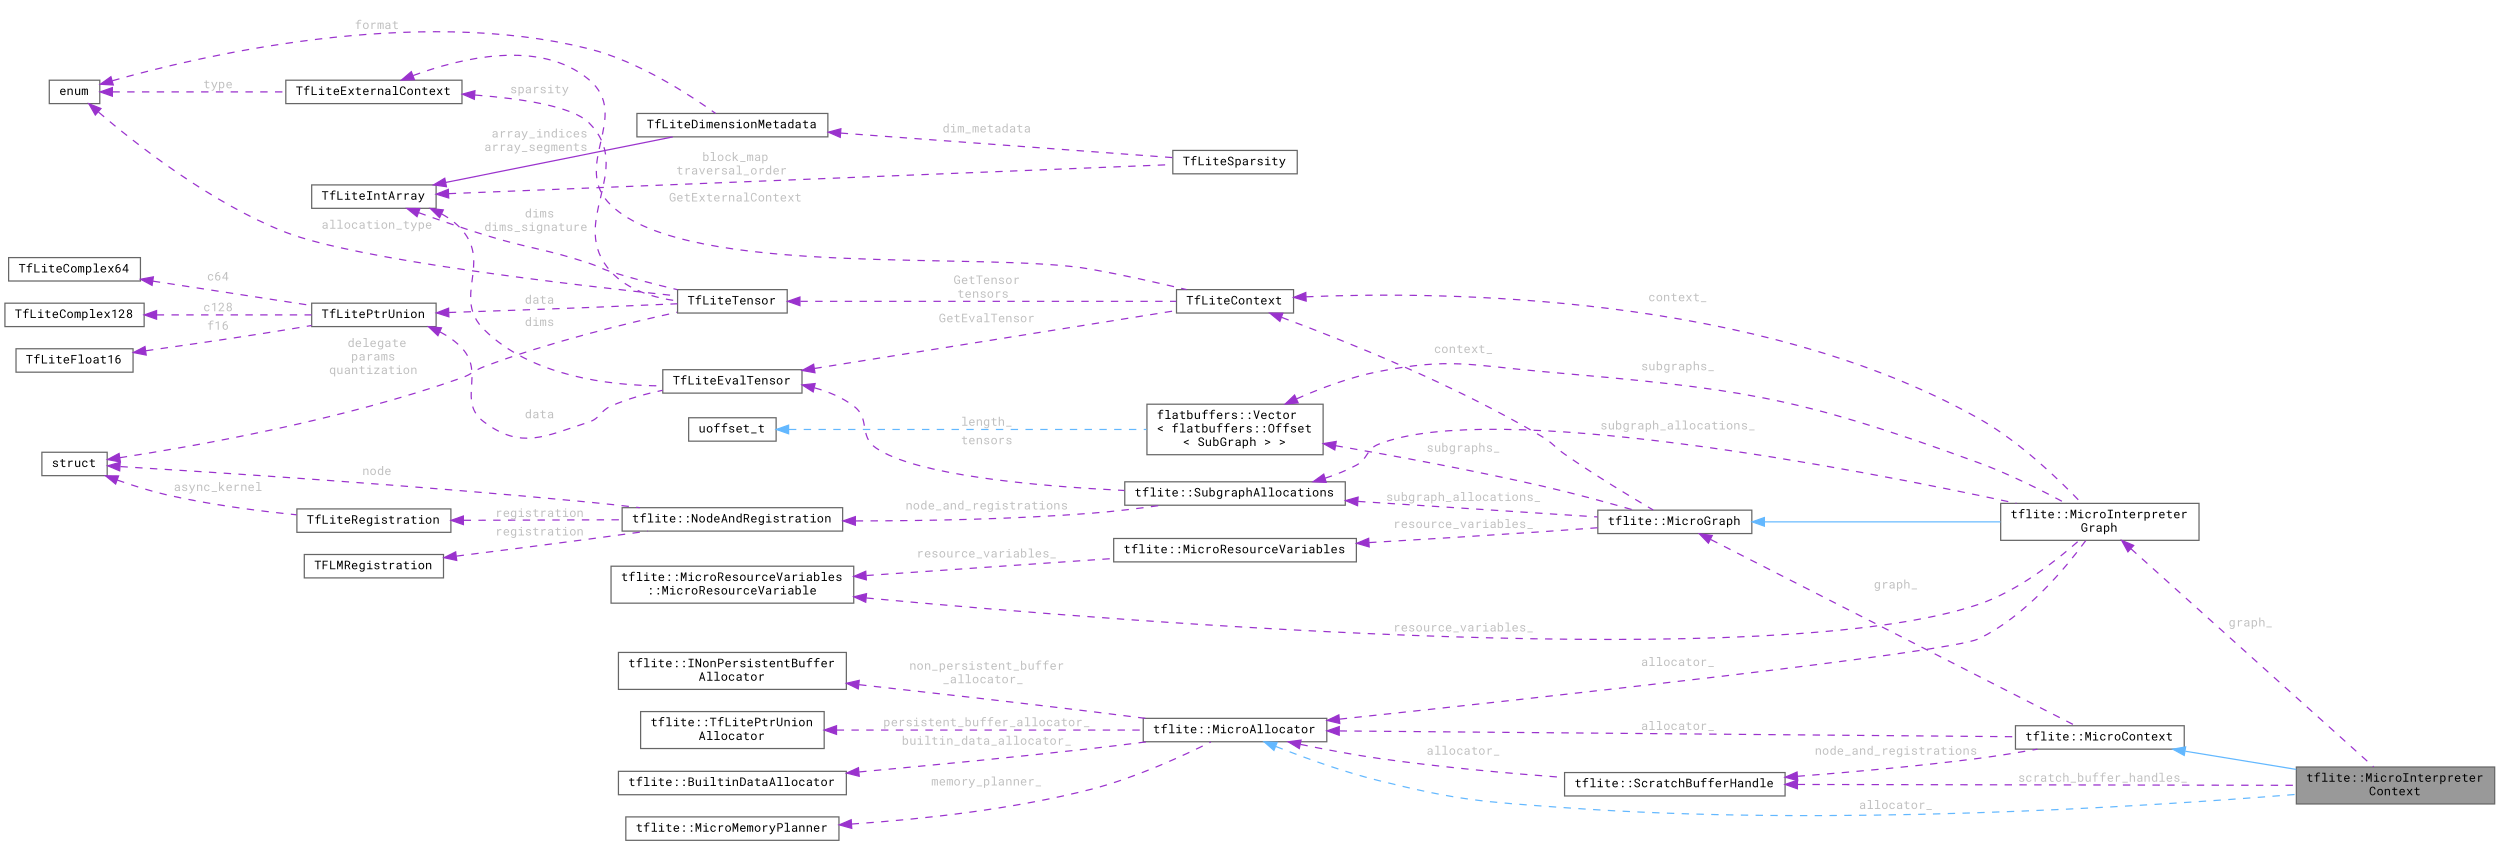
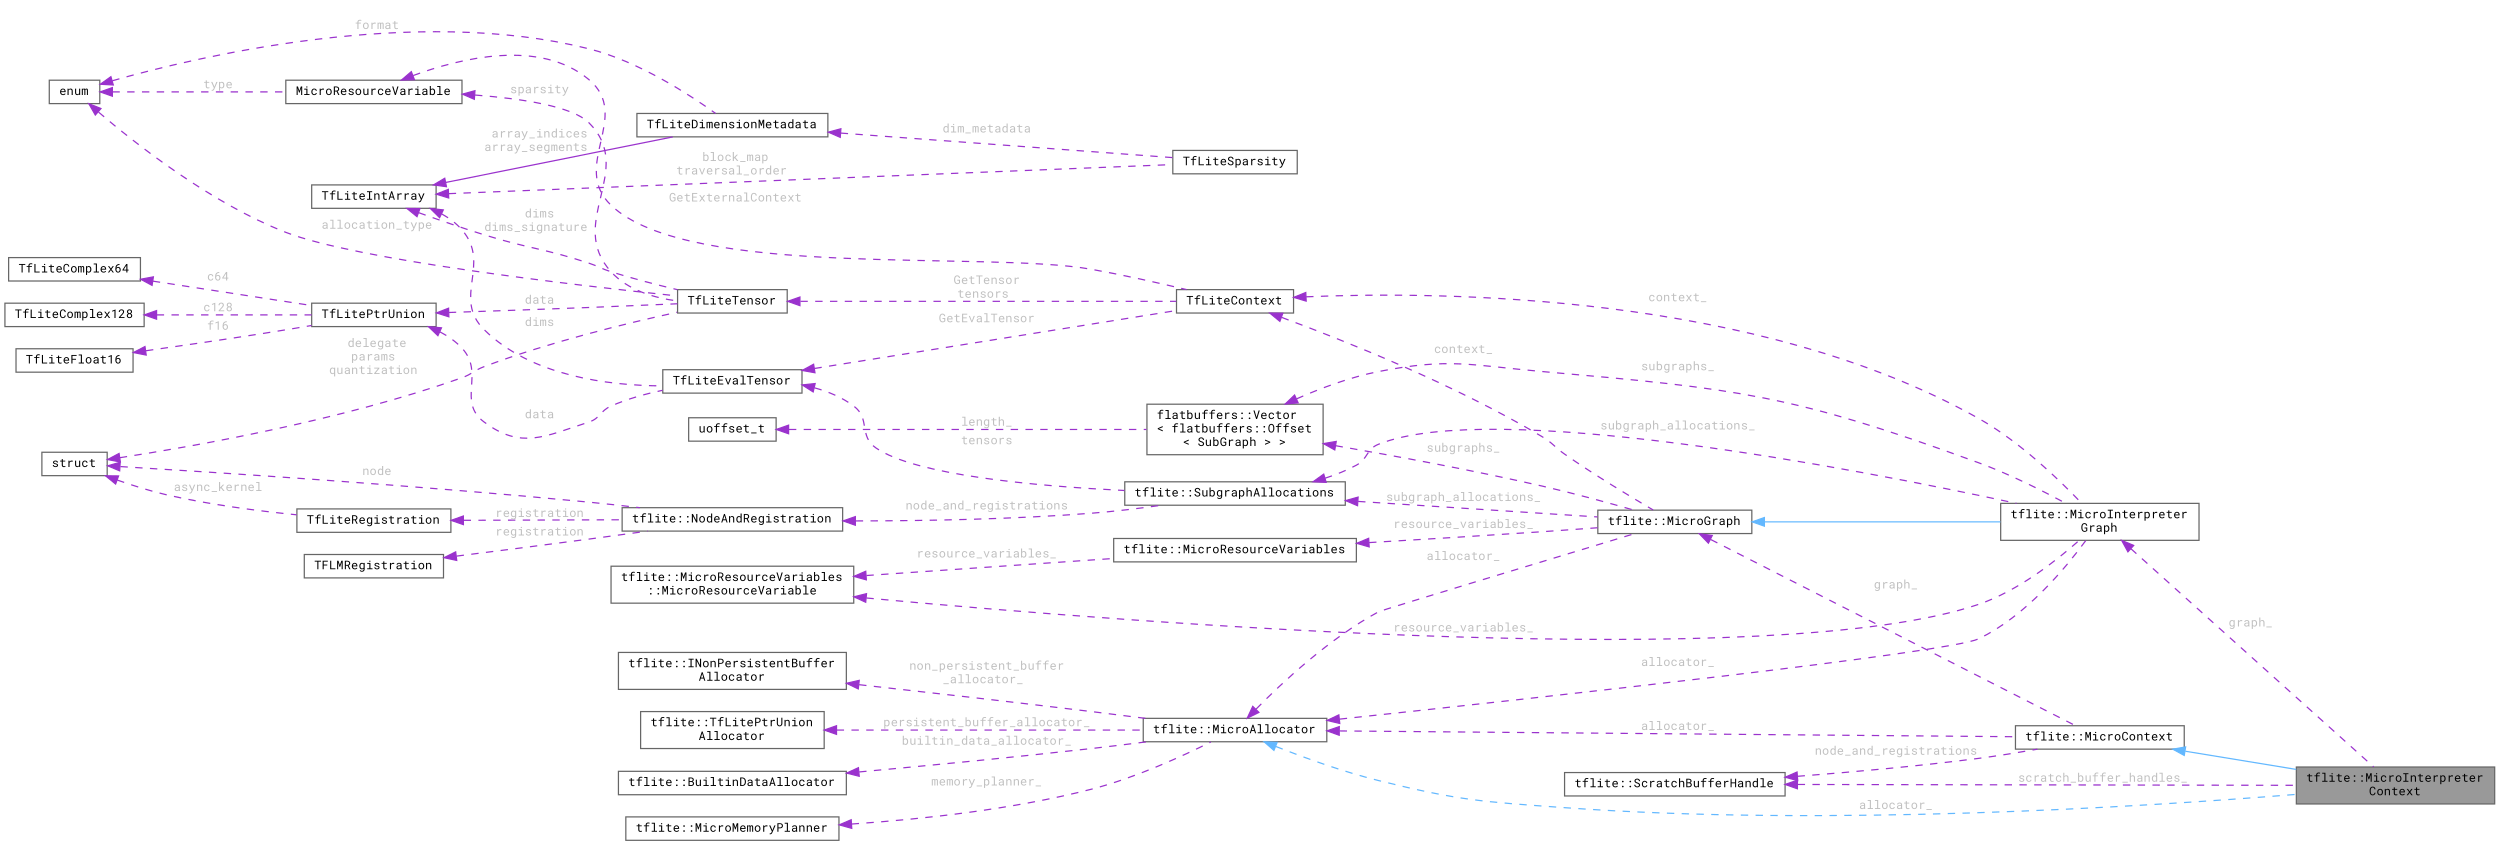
node "TfLiteExternalContext": label "TfLiteExternalContext" -> "MicroResourceVariable"
edge "flatbuffers::Vector < flatbuffers::Offset < SubGraph > >" -> "uoffset_t": color steelblue1 -> darkorchid3
edge "tflite::ScratchBufferHandle" -> "tflite::MicroAllocator": now "tflite::MicroGraph" -> "tflite::MicroAllocator"
